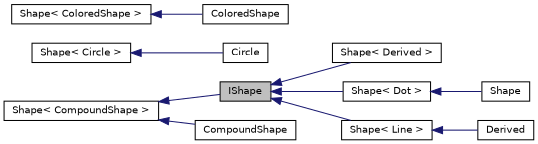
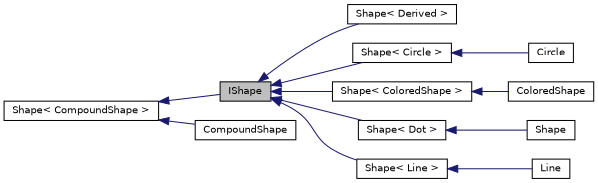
edge "Shape< Circle >" -> "IShape": added
edge "Shape< ColoredShape >" -> "IShape": added
node "Derived": label "Derived" -> "Line"
